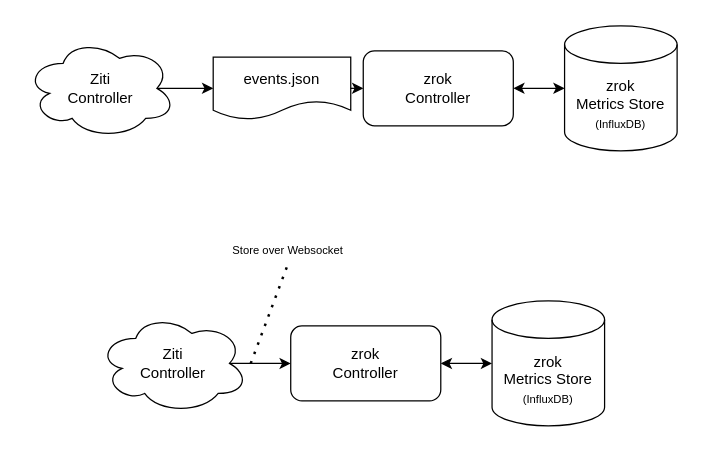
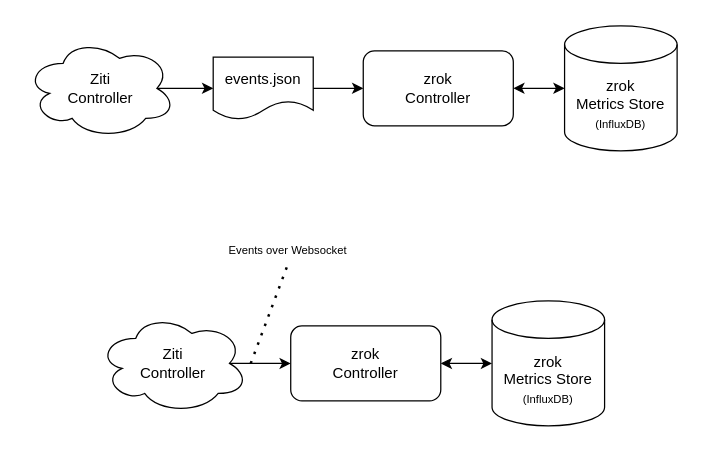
node "events.json": size 138x63 -> 100x63
node "Store over Websocket": label "Store over Websocket" -> "Events over Websocket"
